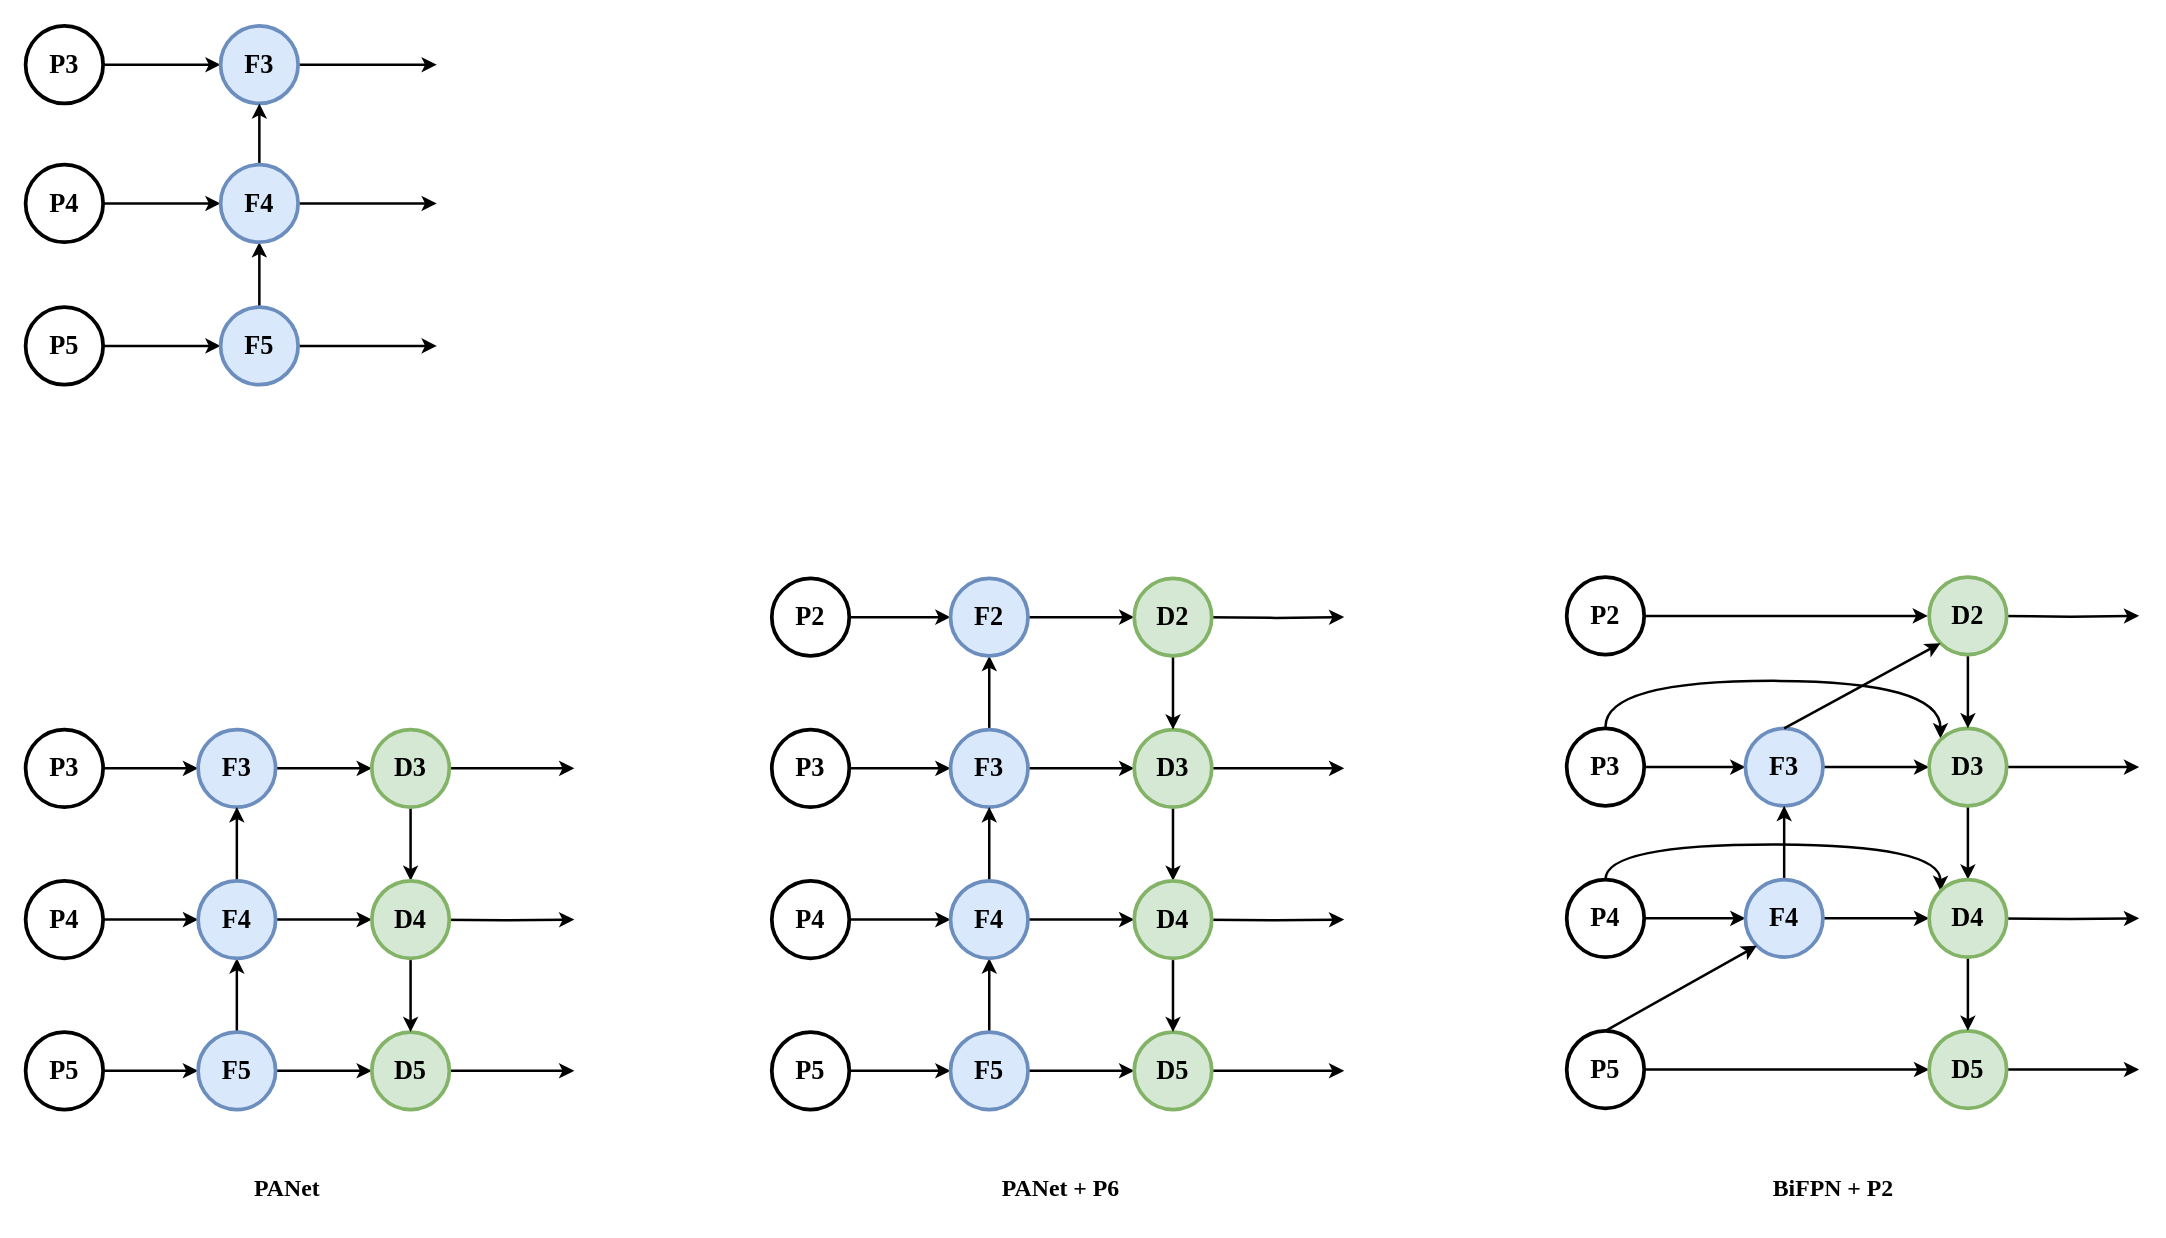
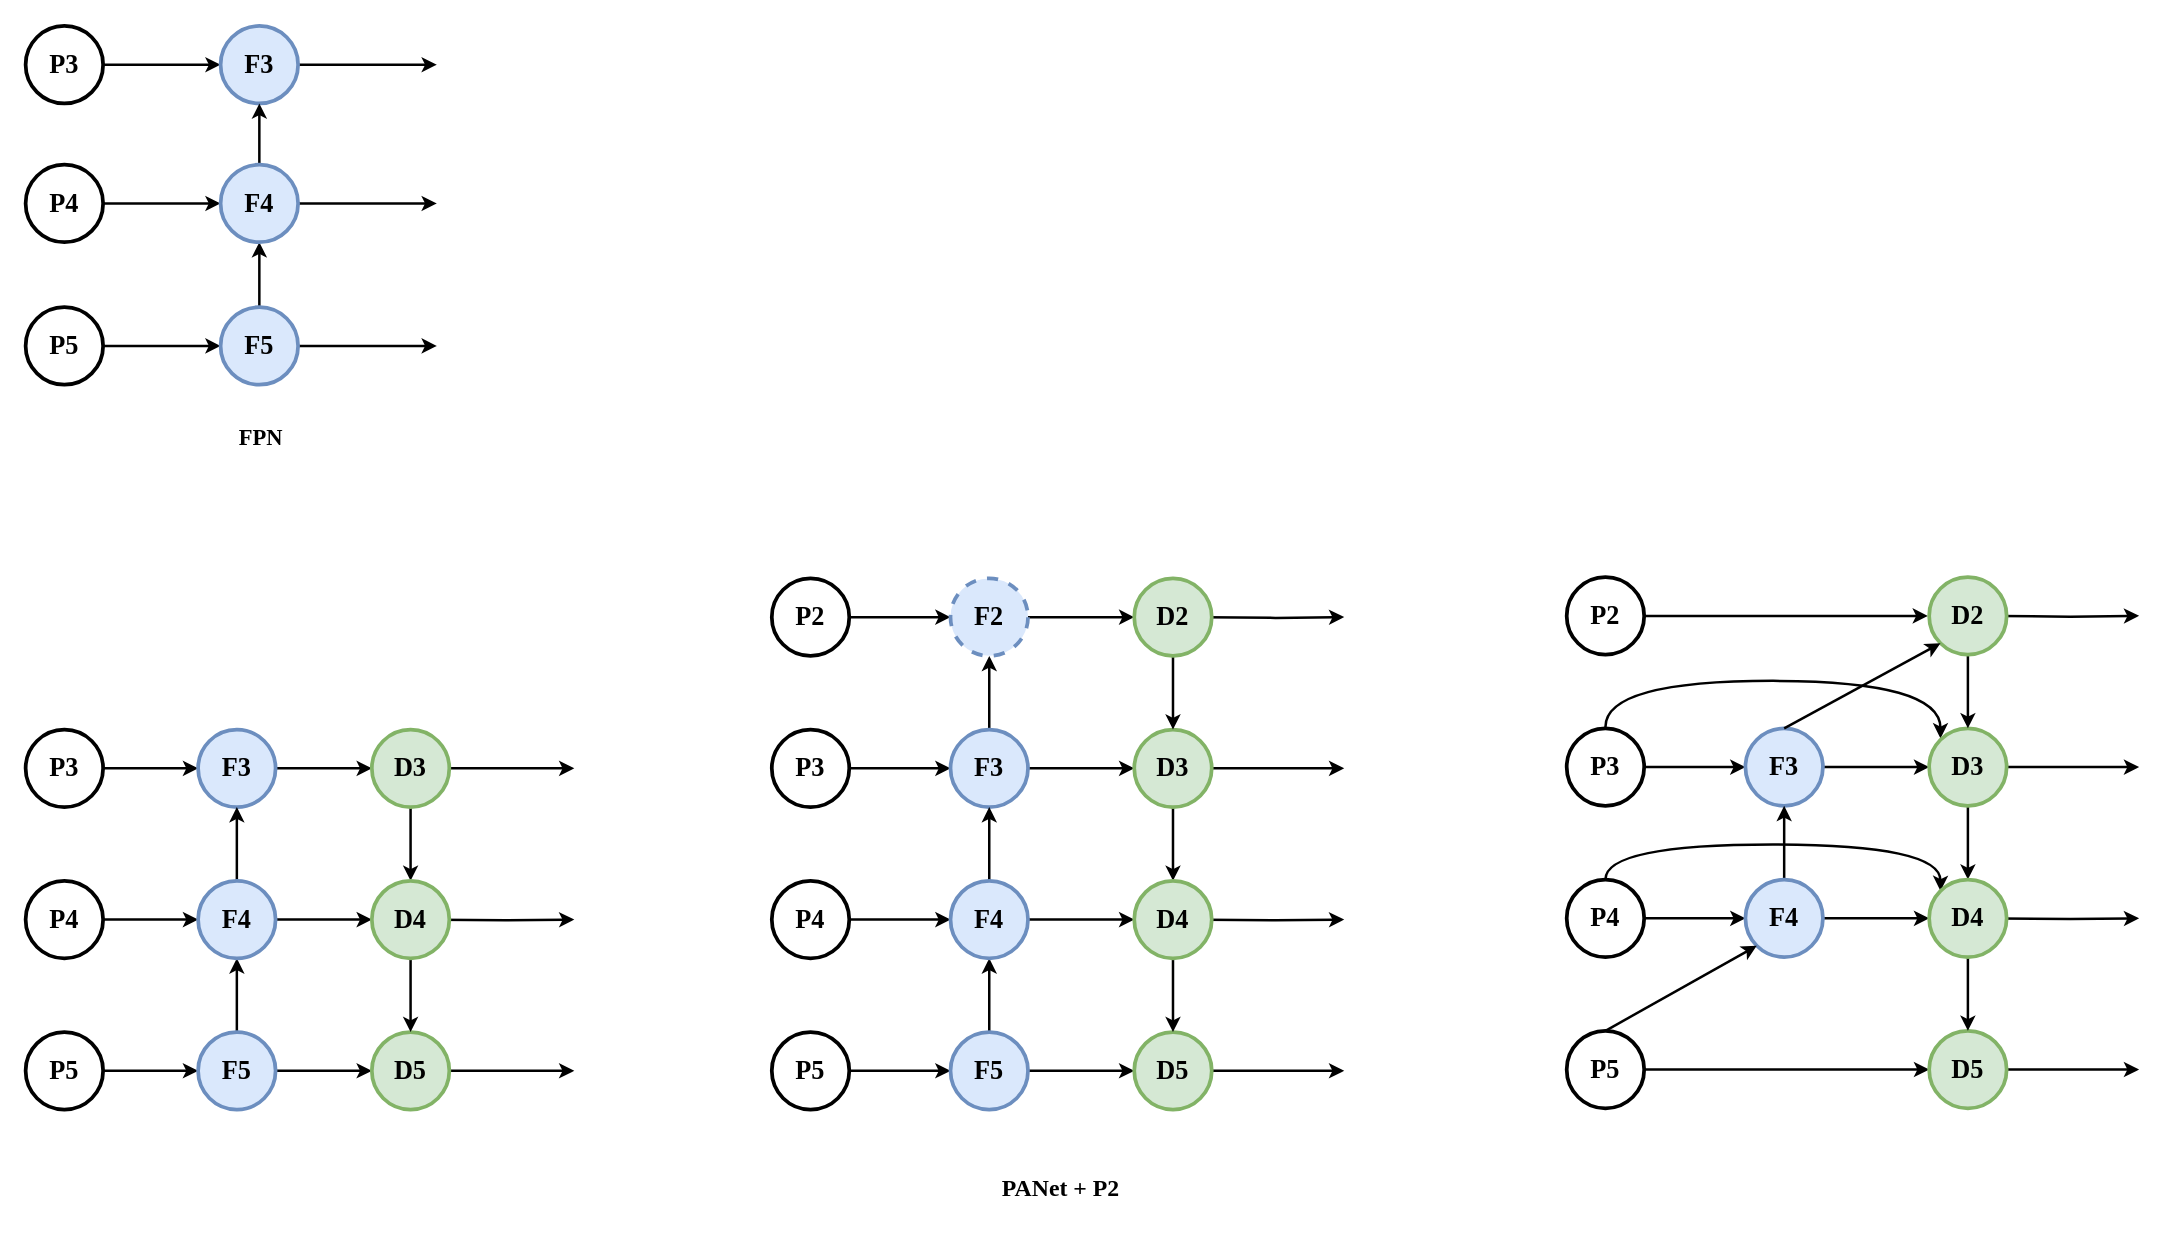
node "FPN": added
node "F2": style solid -> dashed
node "PANet": removed
node "PANet + P6": label "PANet + P6" -> "PANet + P2"
node "BiFPN + P2": removed
